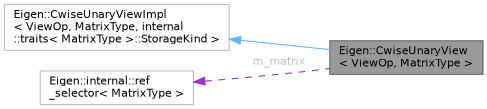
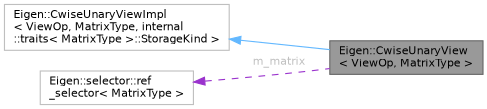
node "Eigen::internal::ref _selector< MatrixType >": label "Eigen::internal::ref _selector< MatrixType >" -> "Eigen::selector::ref _selector< MatrixType >"
